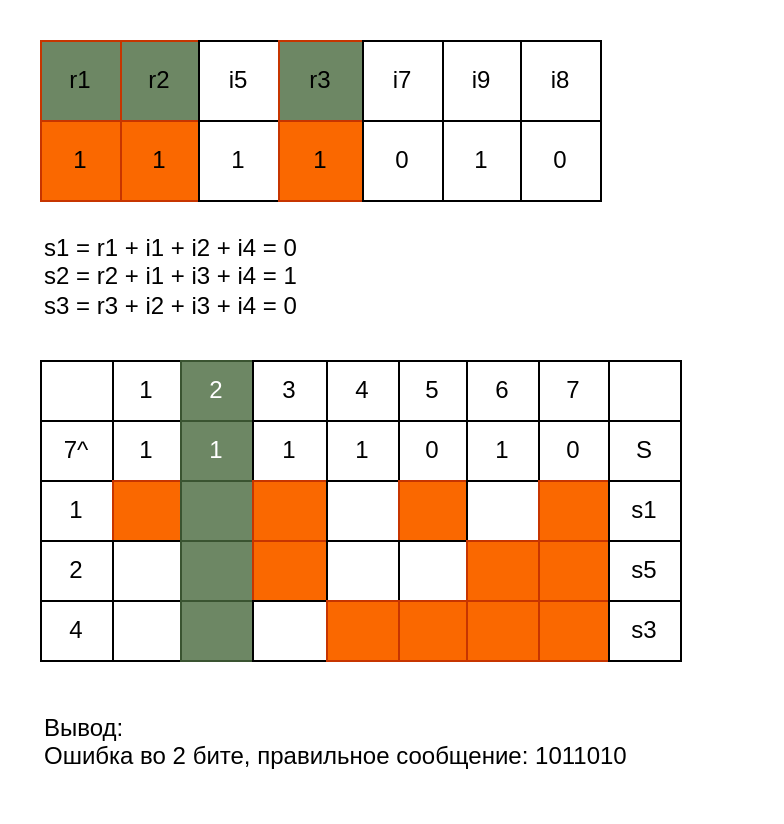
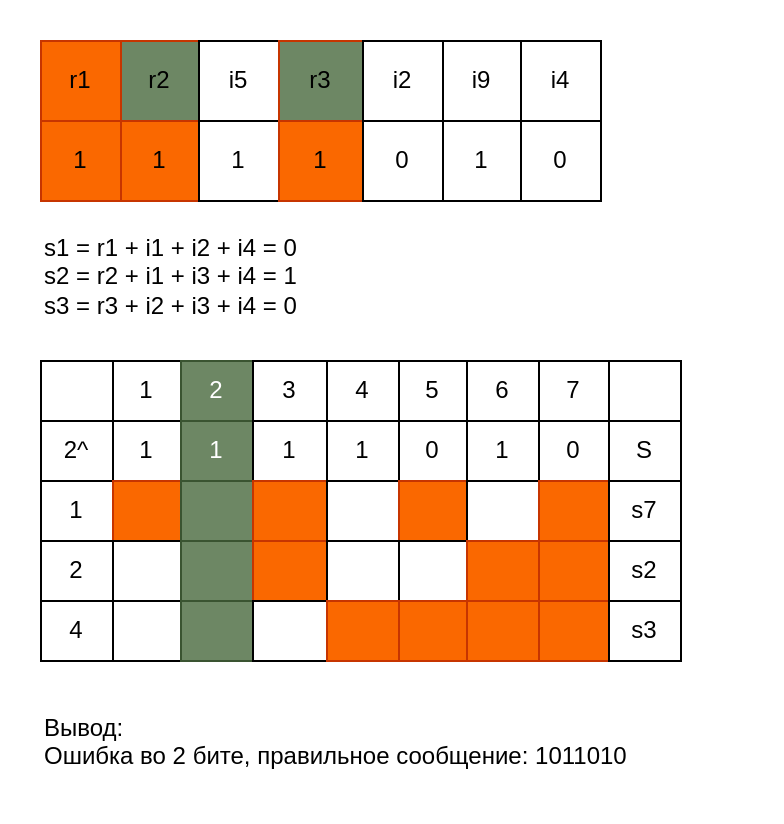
node "r1": fillcolor #6d8764 -> #fa6800
node "i7": label "i7" -> "i2"
node "i8": label "i8" -> "i4"
node "7^": label "7^" -> "2^"
node "s1": label "s1" -> "s7"
node "s5": label "s5" -> "s2"
